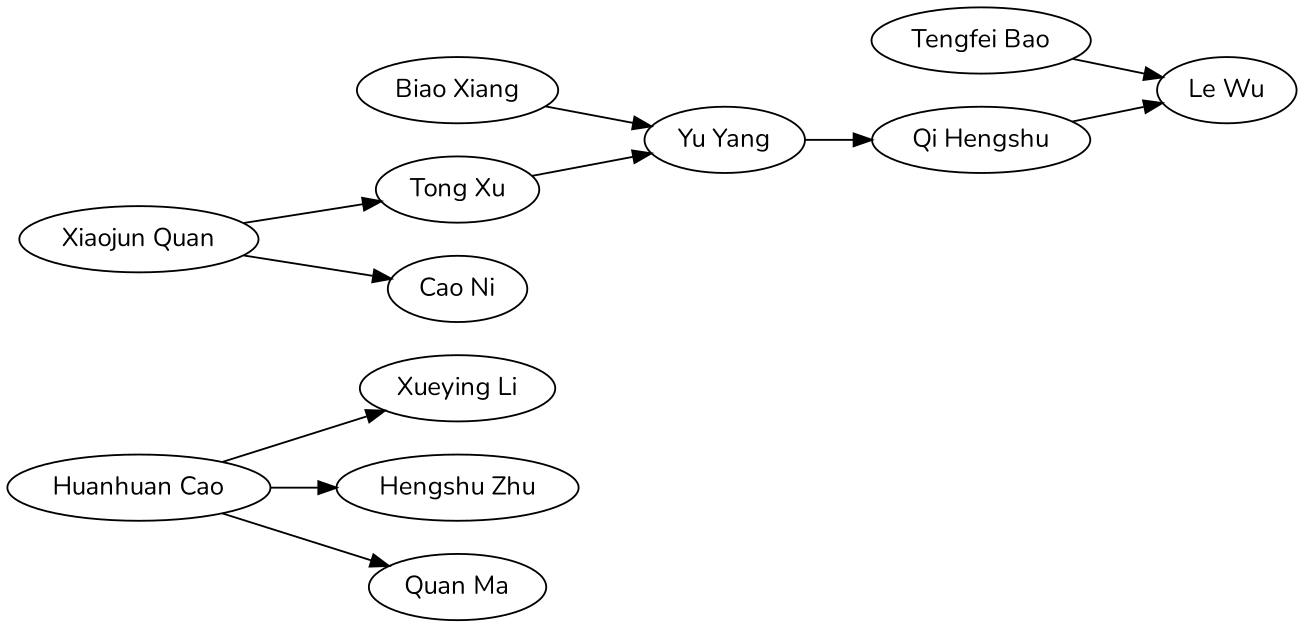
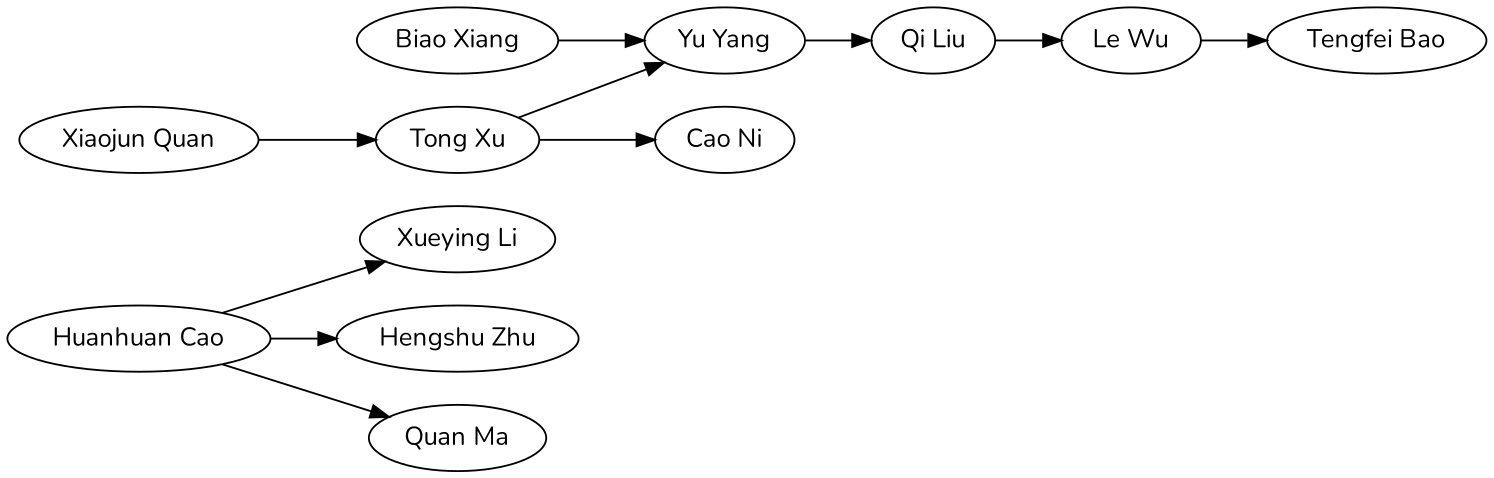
edge "Tengfei Bao" -> "Le Wu": reversed
node "Qi Hengshu": label "Qi Hengshu" -> "Qi Liu"
edge "Xiaojun Quan" -> "Cao Ni": now "Tong Xu" -> "Cao Ni"
